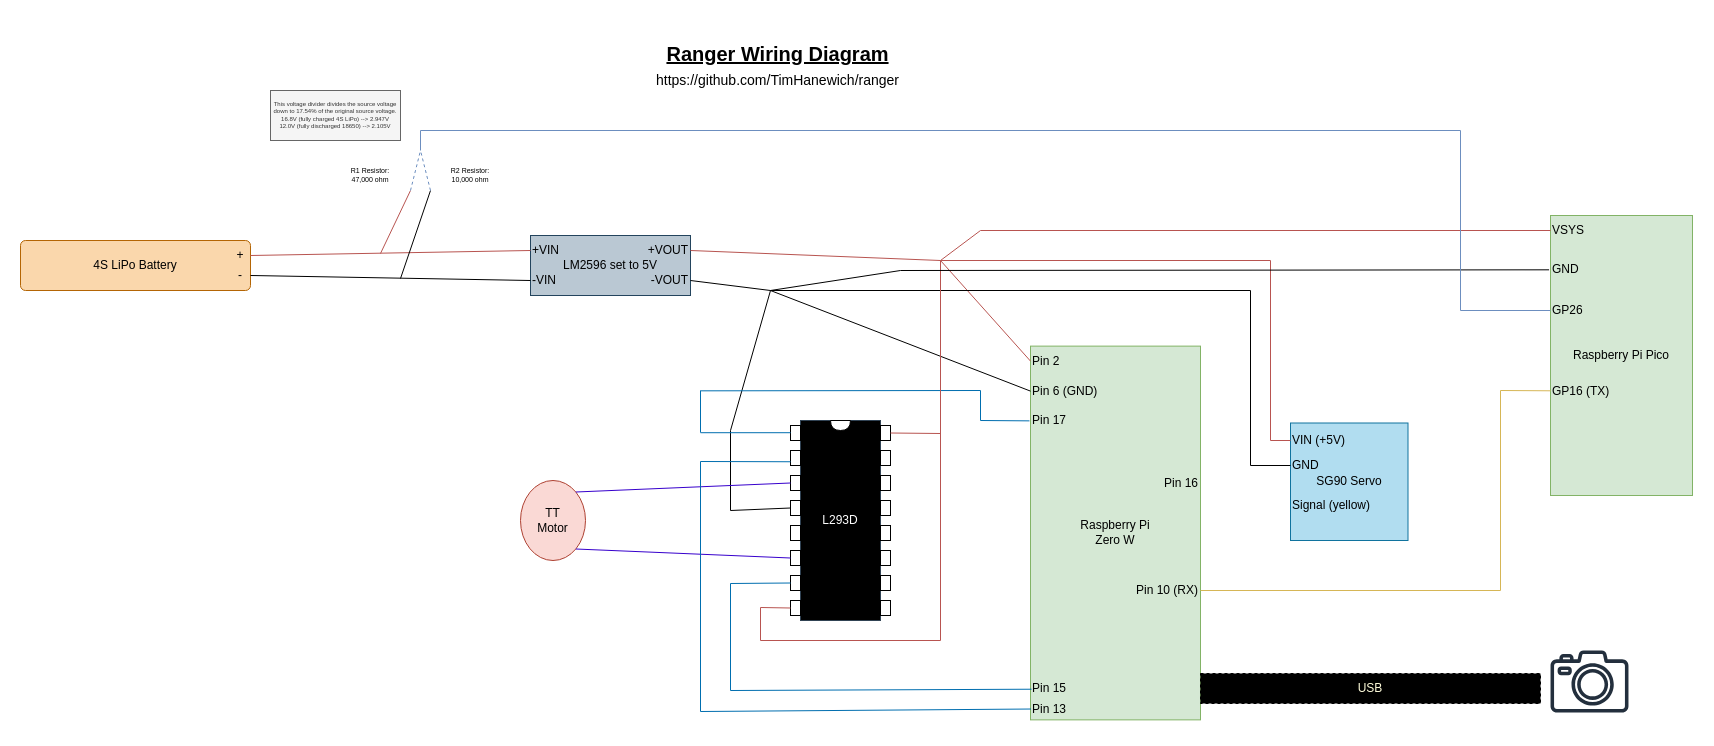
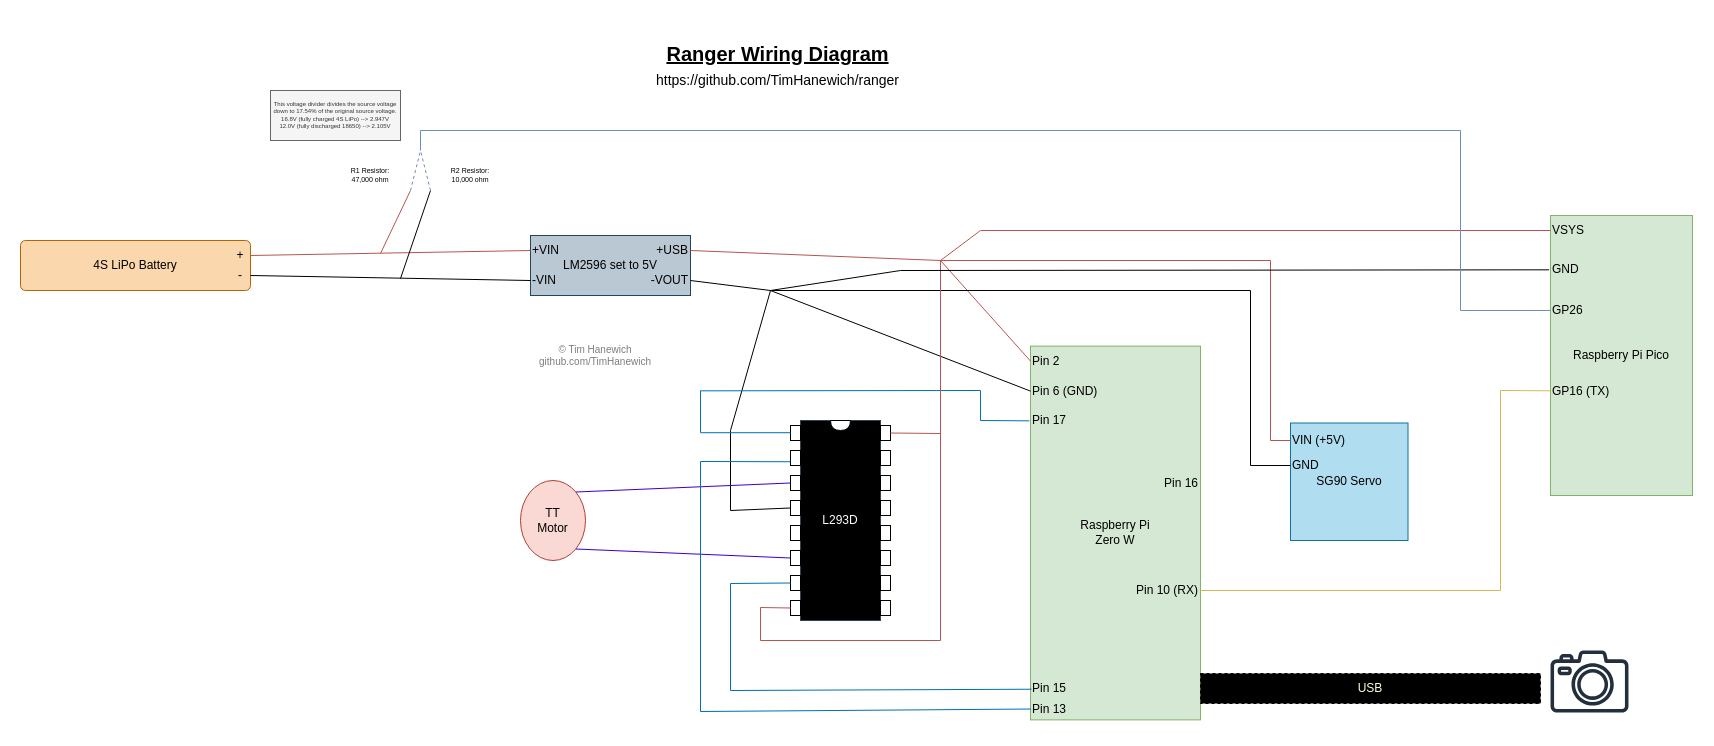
node "+VOUT": label "+VOUT" -> "+USB"
node "© Tim Hanewichgithub.com/TimHanewich": added
node "Signal (yellow)": removed
